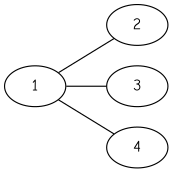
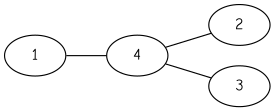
edge "2" -- "1": now "2" -- "4"
edge "1" -- "3": now "4" -- "3"
